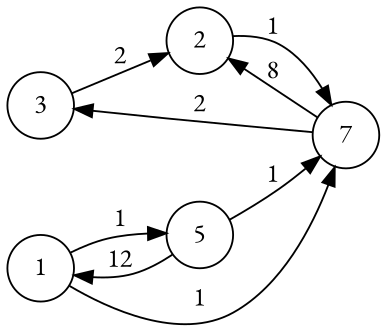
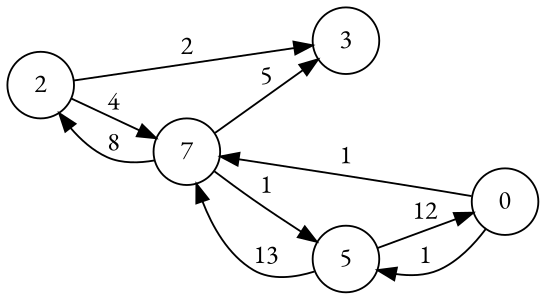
edge "2" -> "7": label "1" -> "4"
edge "3" -> "2": reversed
edge "7" -> "3": label "2" -> "5"
edge "5" -> "7": label "1" -> "13"
edge "7" -> "5": added, label "1"
node "1": label "1" -> "0"
